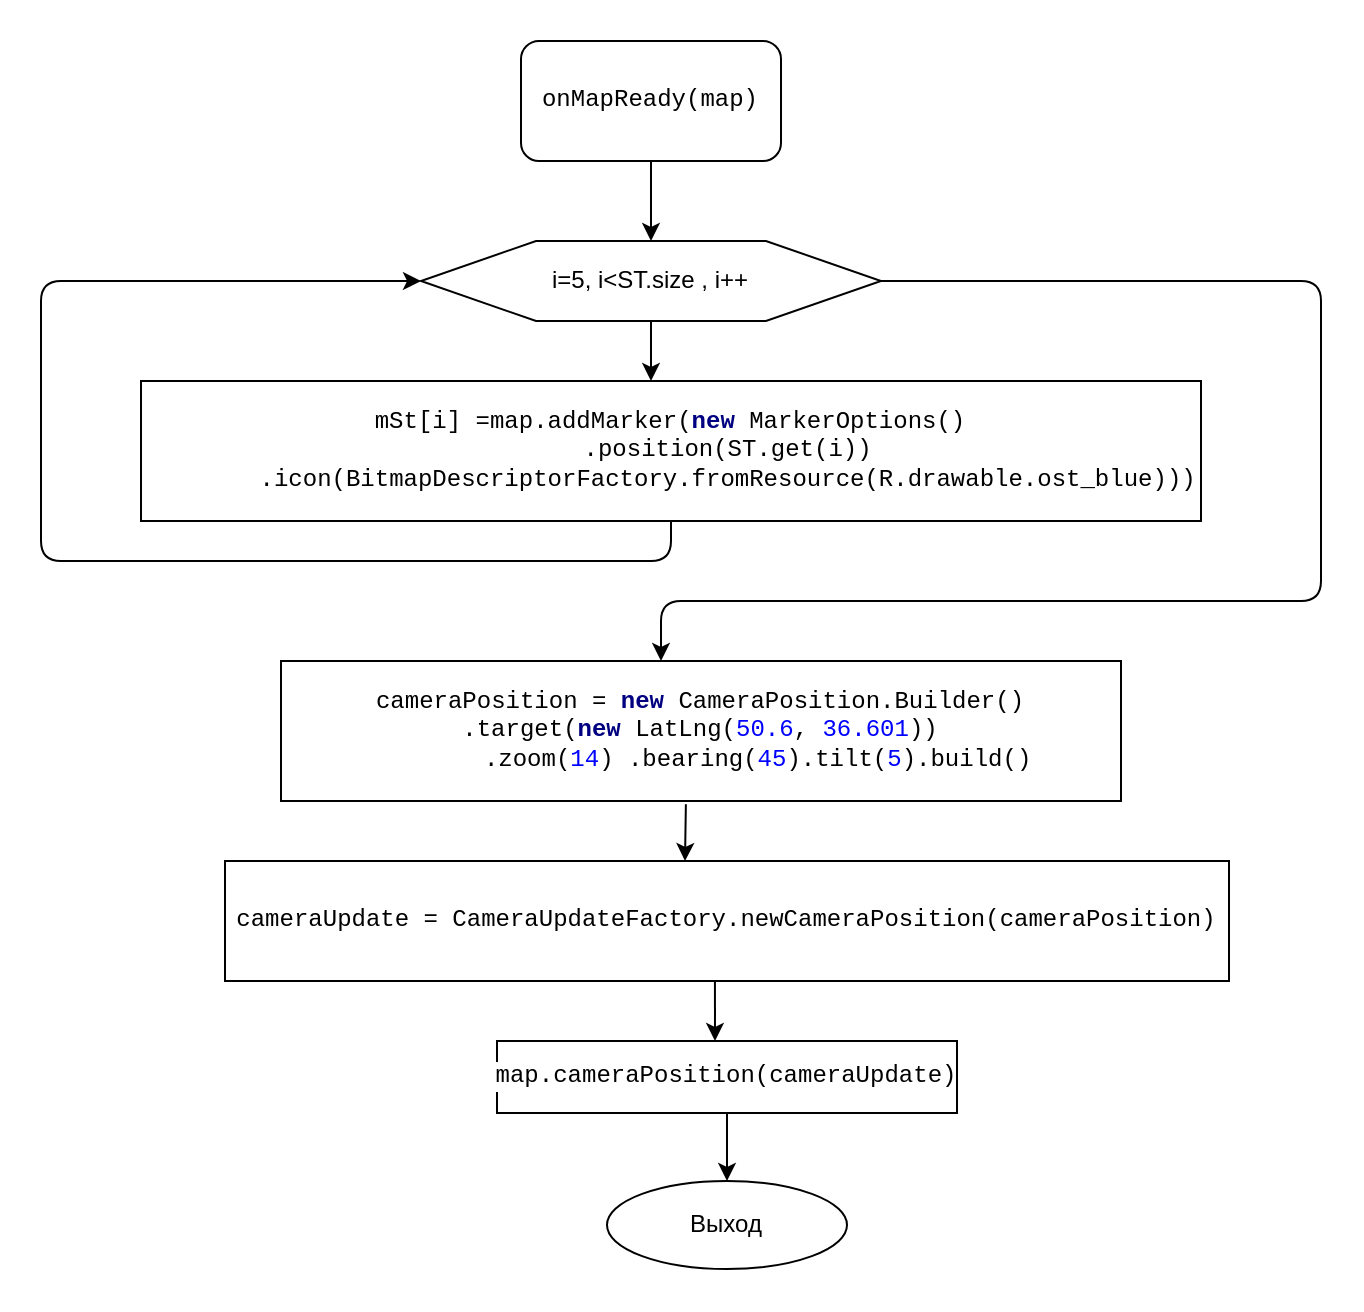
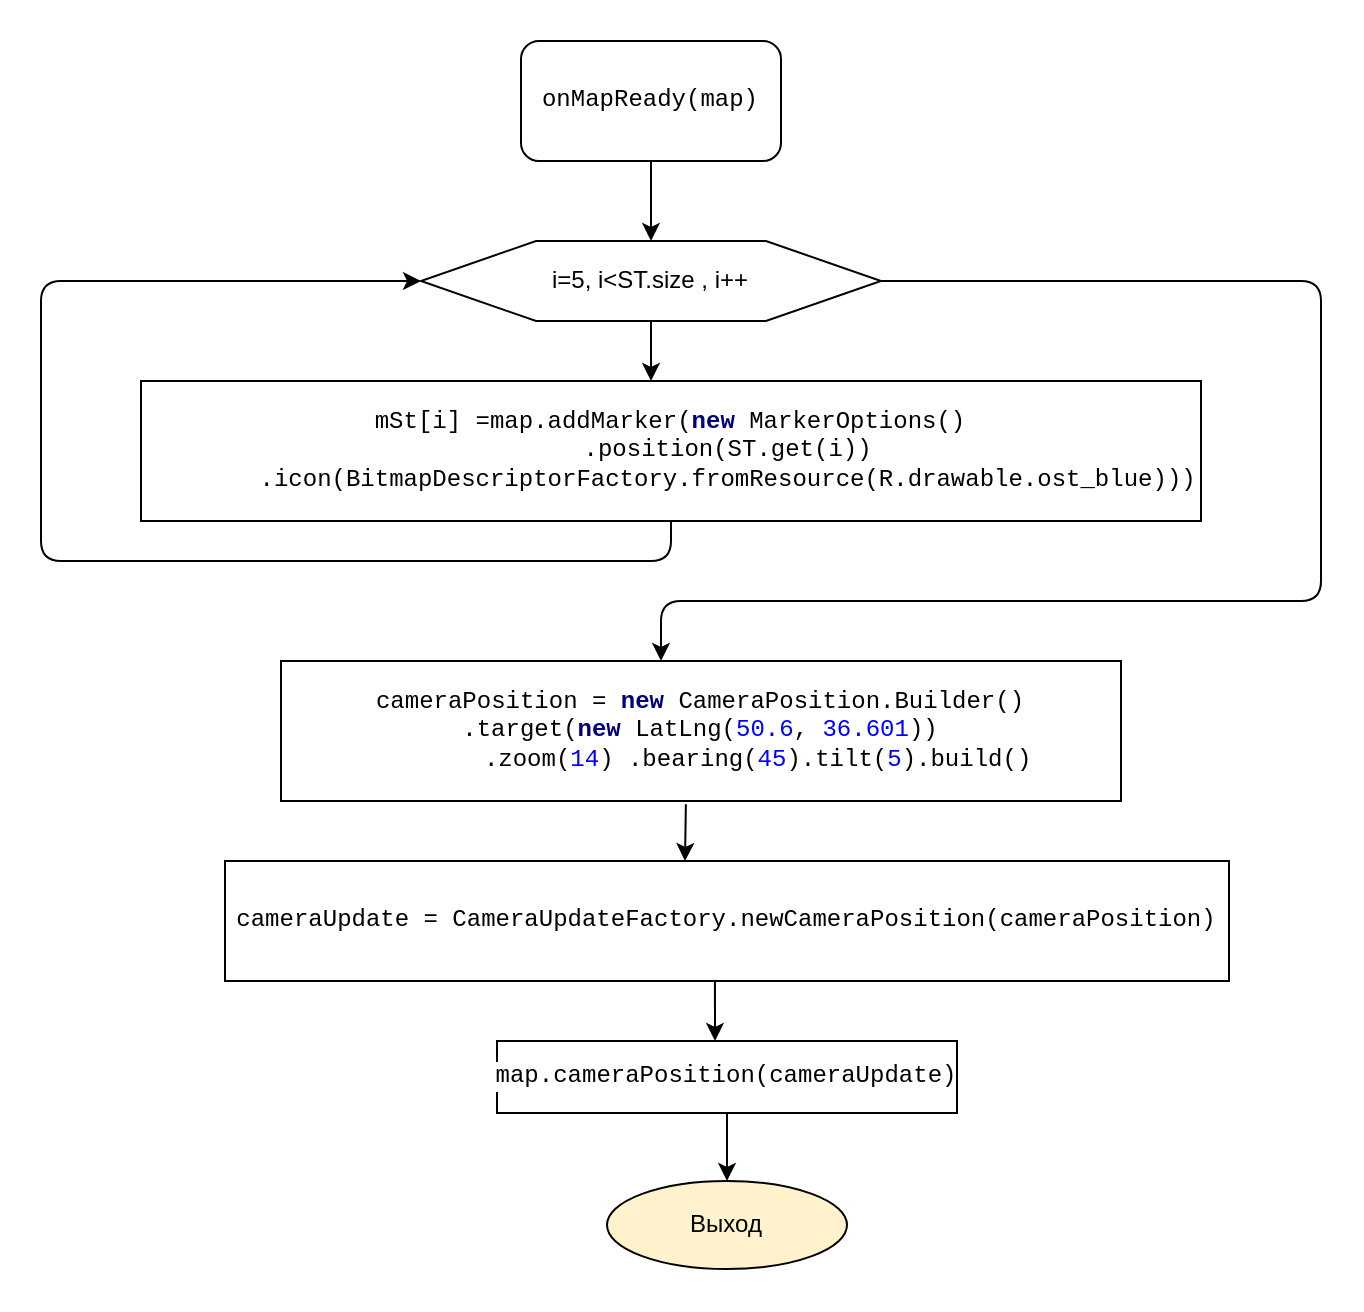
node "Выход": fillcolor #ffffff -> #fff2cc
